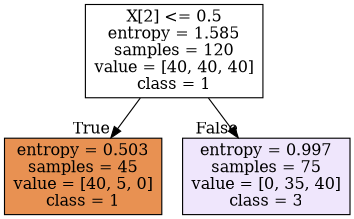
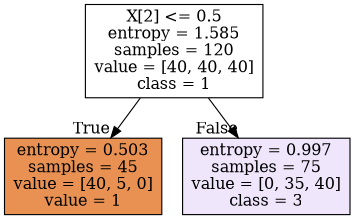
node "entropy = 0.503 samples = 45 value = [40, 5, 0] class = 1": label "entropy = 0.503 samples = 45 value = [40, 5, 0] class = 1" -> "entropy = 0.503 samples = 45 value = [40, 5, 0] value = 1"
